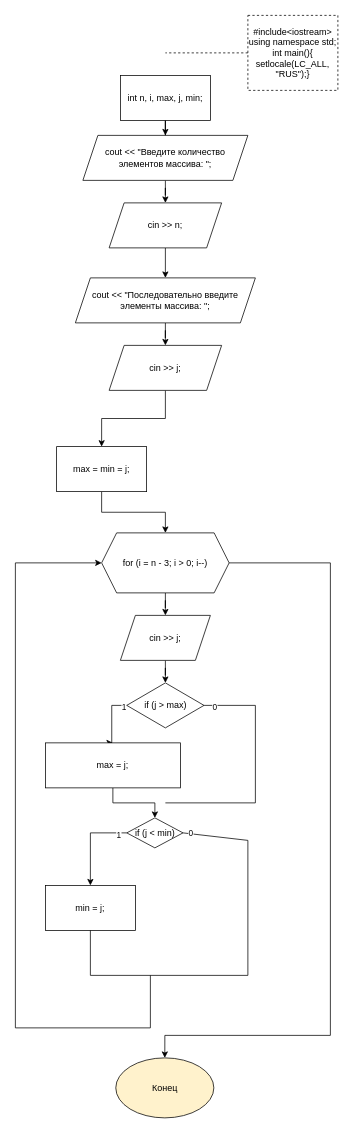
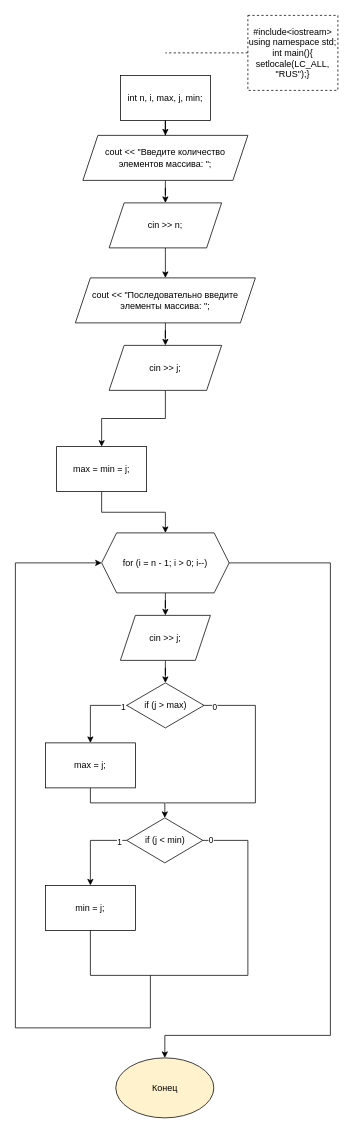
node "for (i = n - 3; i > 0; i--)": label "for (i = n - 3; i > 0; i--)" -> "for (i = n - 1; i > 0; i--)"
node "max = j;": size 135x45 -> 90x45
node "if (j < min)": size 56x30 -> 76x45
